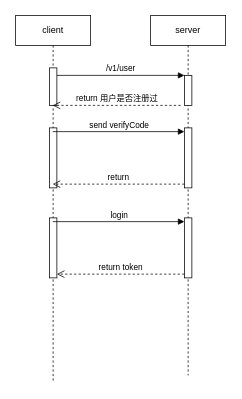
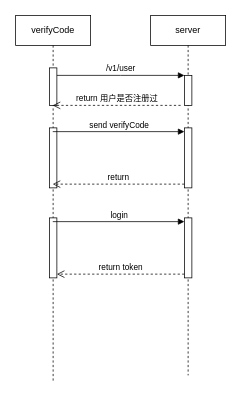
node "client": label "client" -> "verifyCode"
